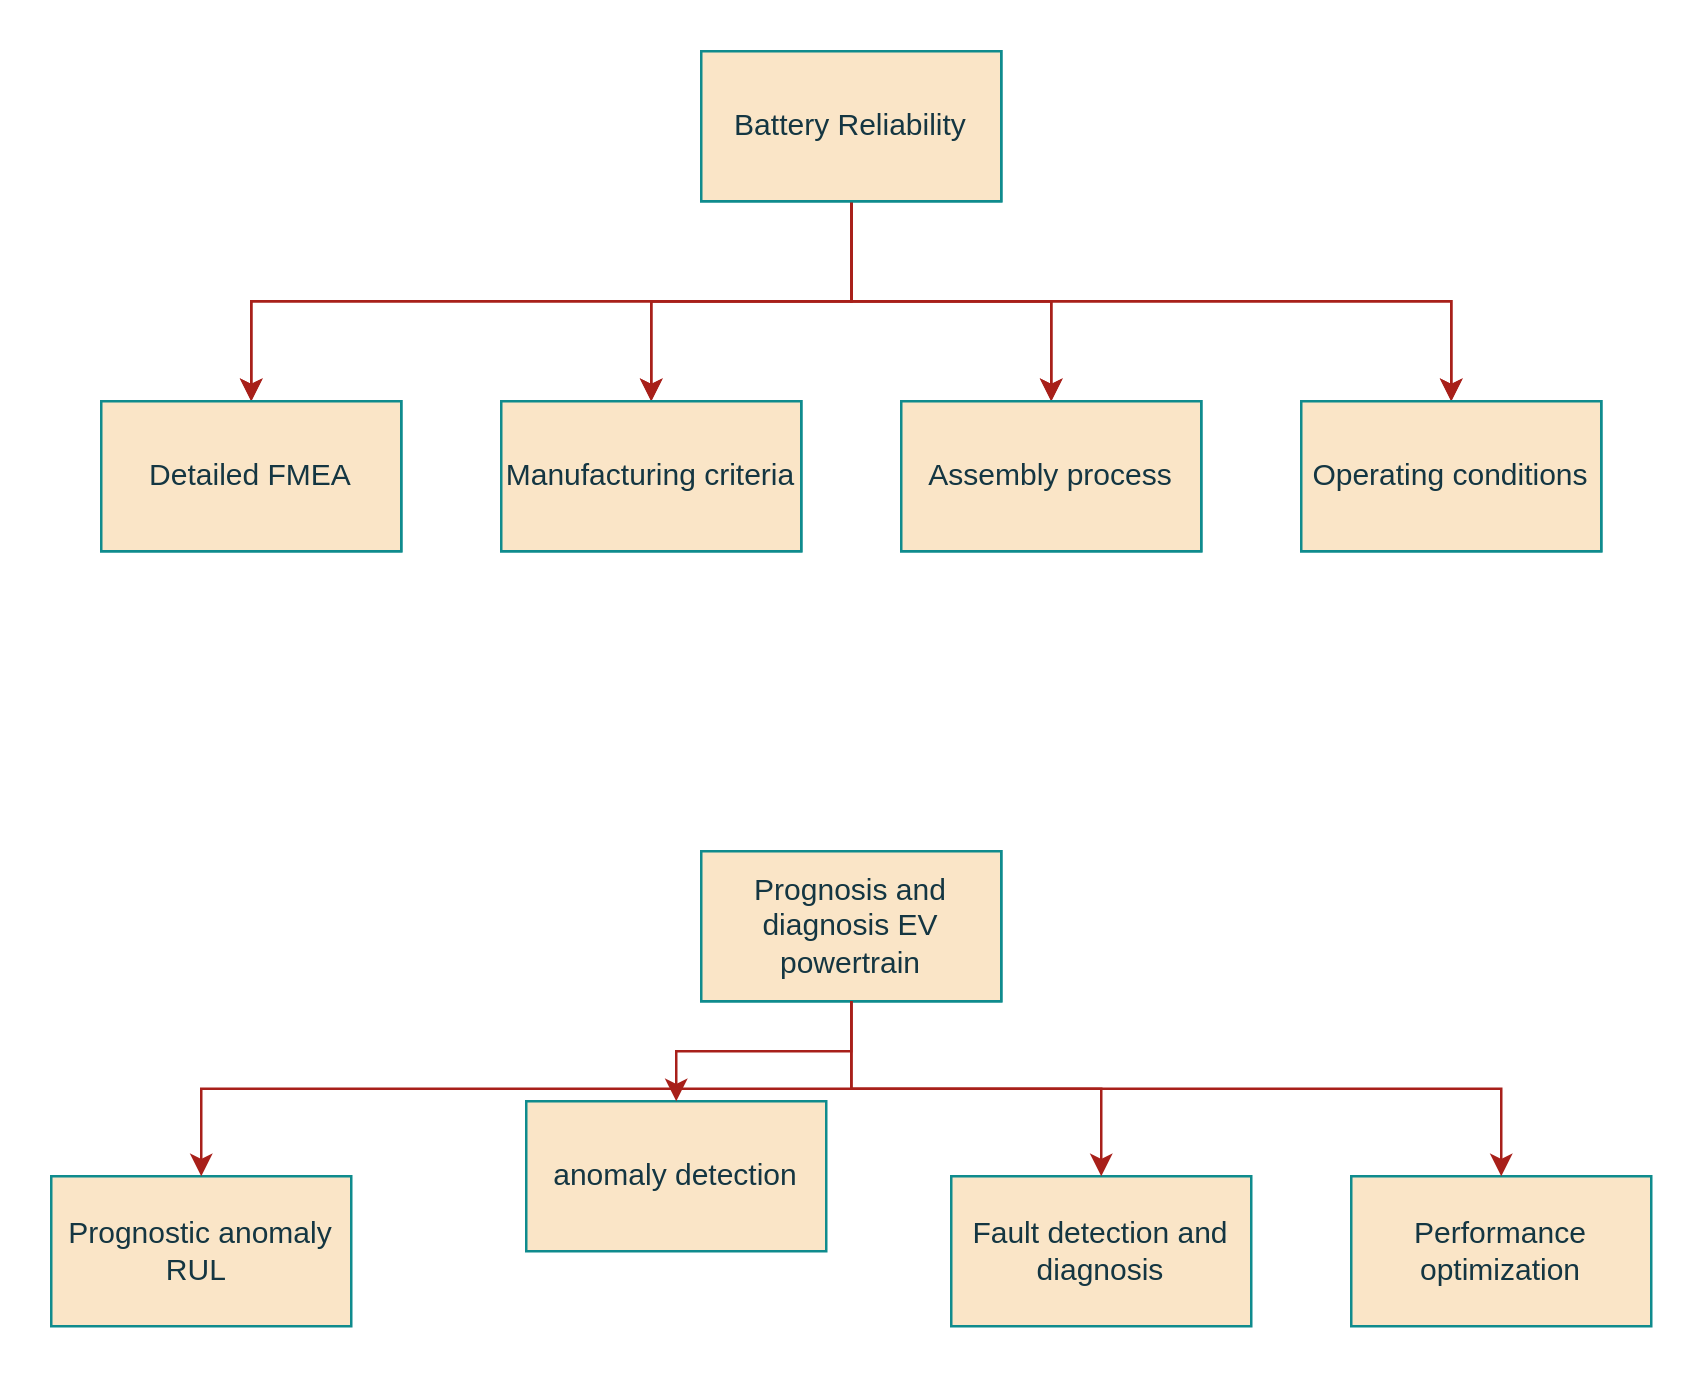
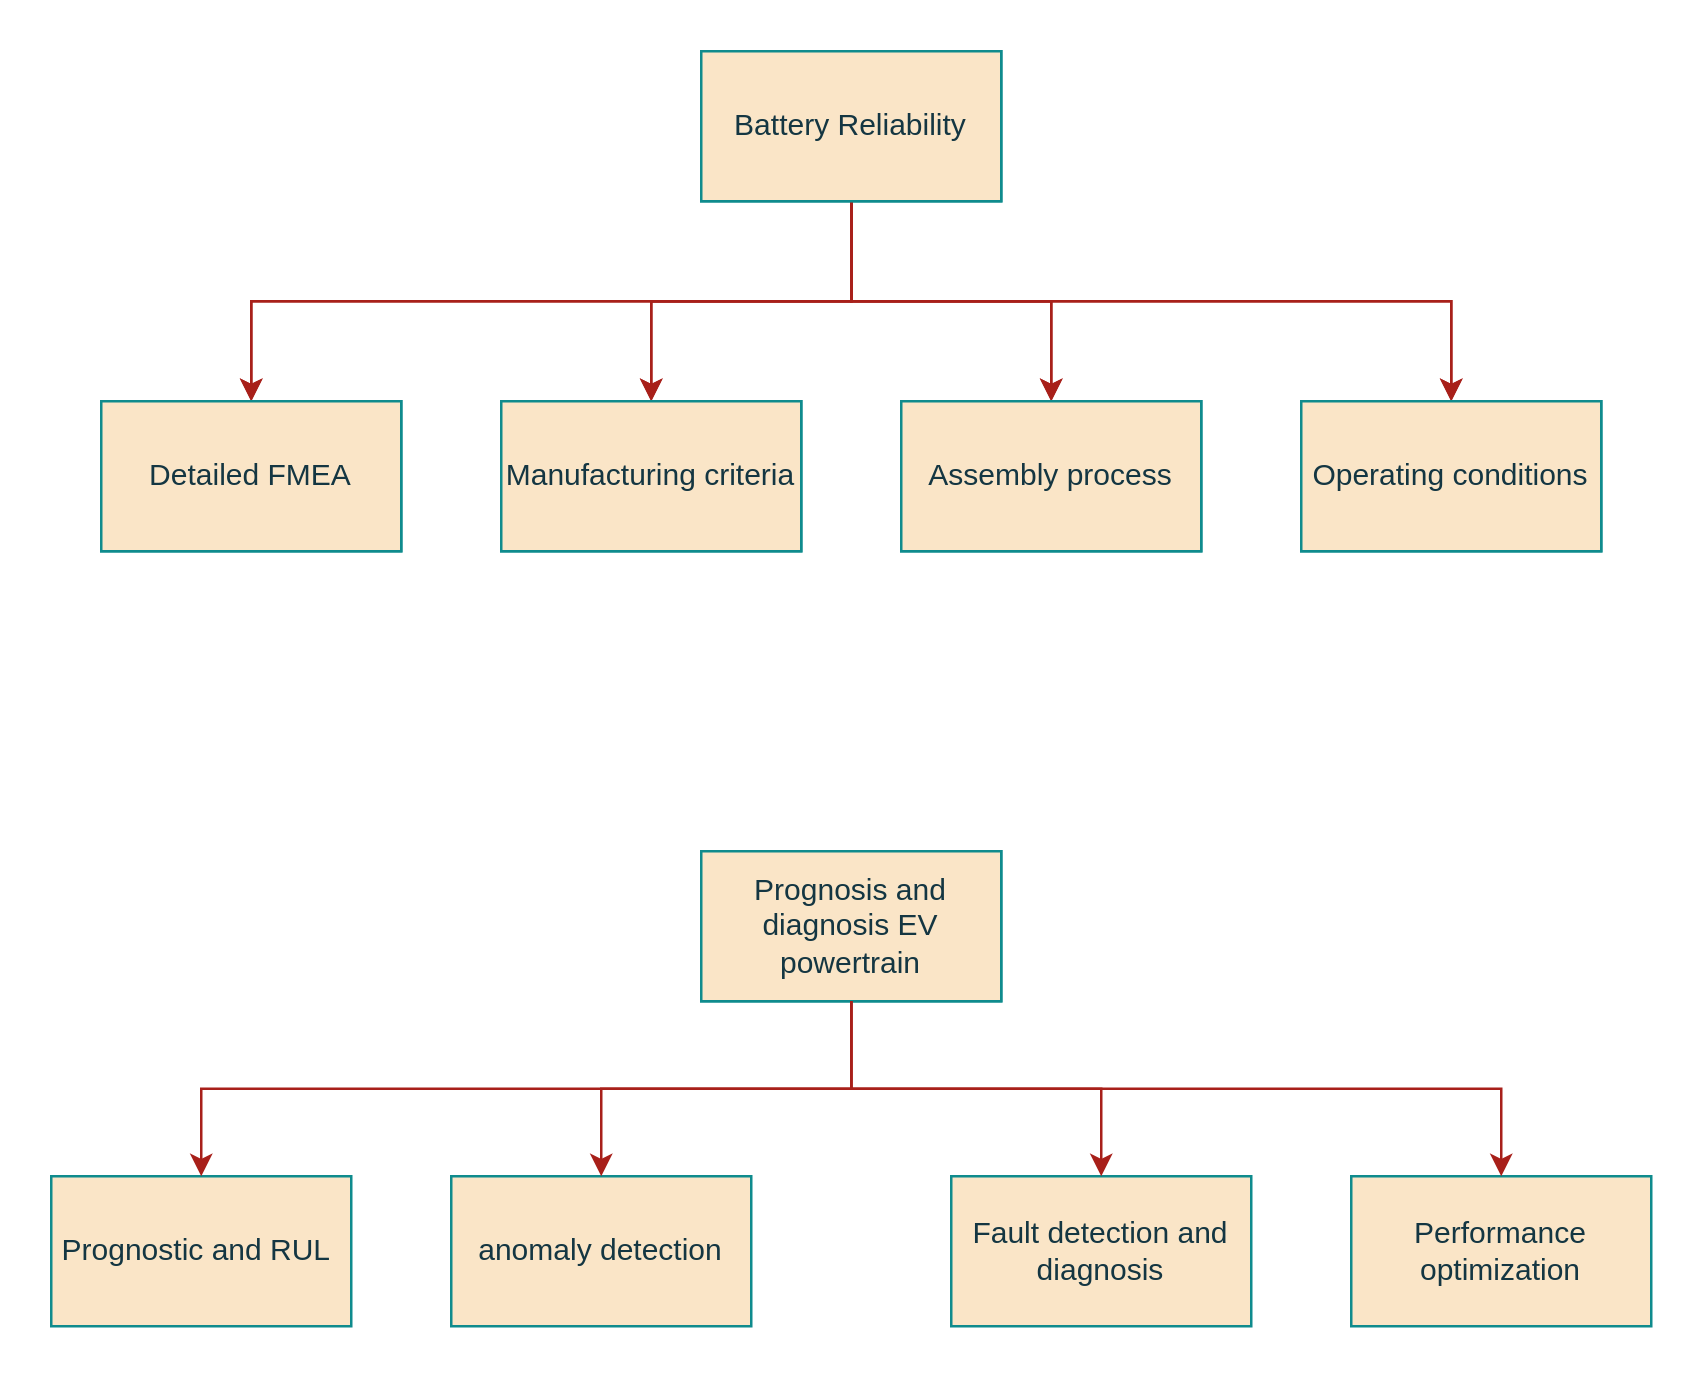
node "anomaly detection": moved (676, 1176) -> (601, 1251)
node "Prognostic anomaly RUL": label "Prognostic anomaly RUL" -> "Prognostic and RUL"
